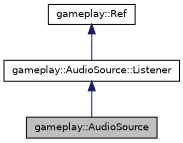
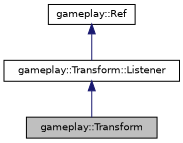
node "gameplay::AudioSource::Listener": label "gameplay::AudioSource::Listener" -> "gameplay::Transform::Listener"
node "gameplay::AudioSource": label "gameplay::AudioSource" -> "gameplay::Transform"
